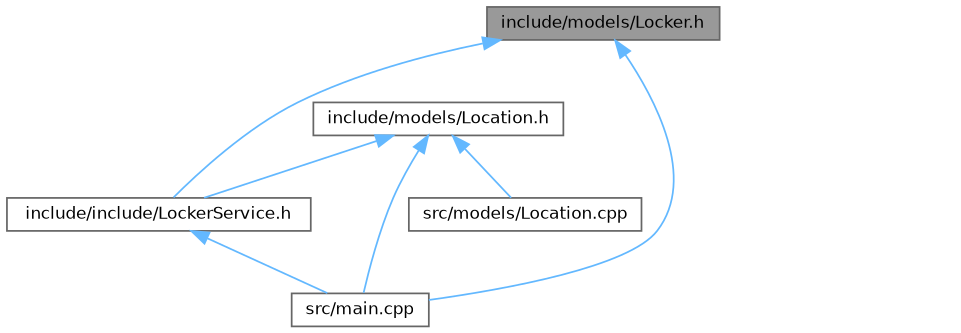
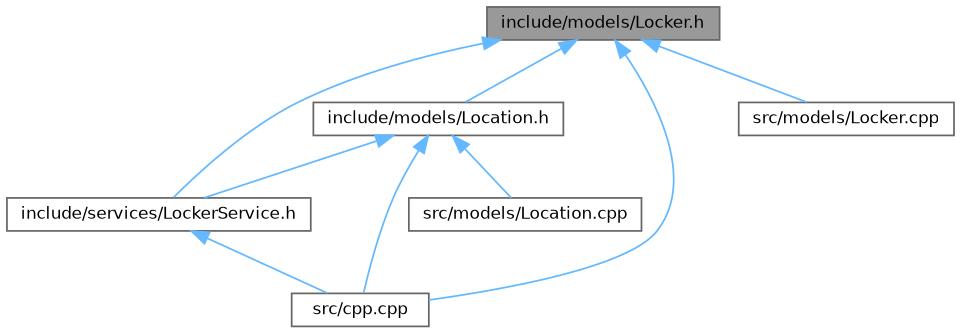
edge "include/models/Location.h" -> "include/models/Locker.h": added
node "src/models/Locker.cpp": added
node "include/include/LockerService.h": label "include/include/LockerService.h" -> "include/services/LockerService.h"
node "src/main.cpp": label "src/main.cpp" -> "src/cpp.cpp"
